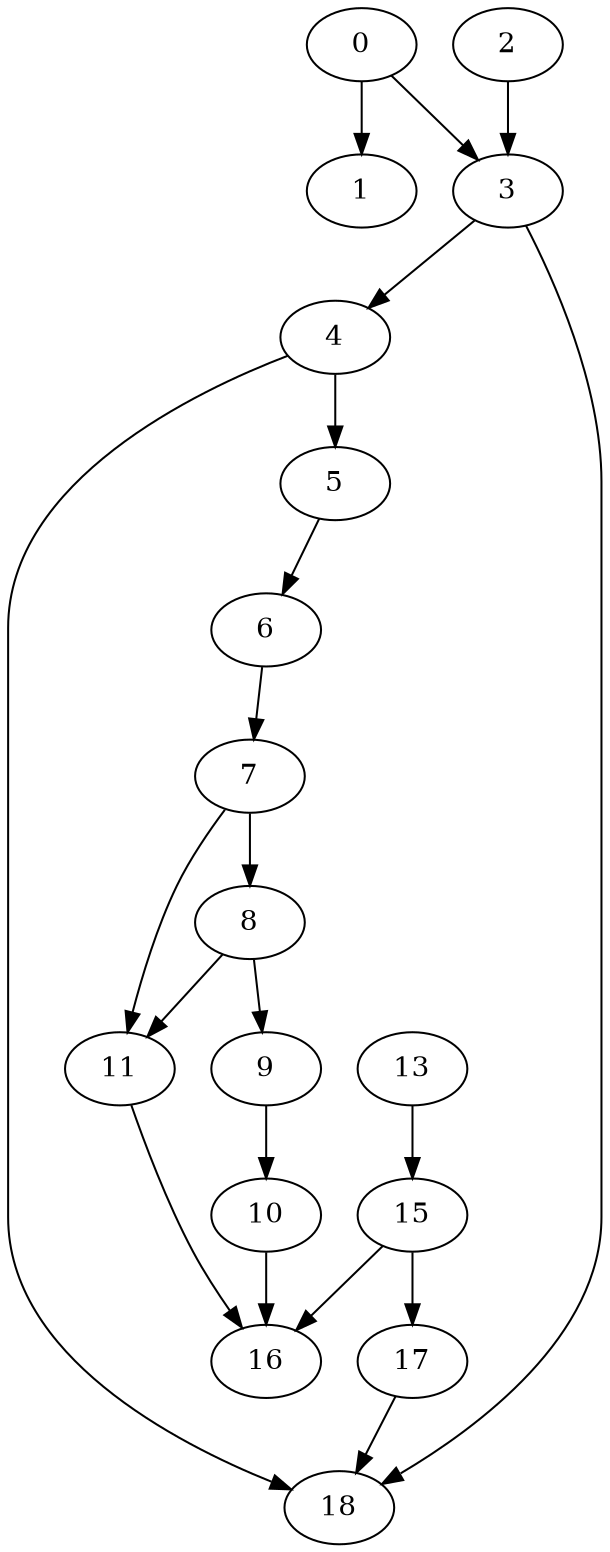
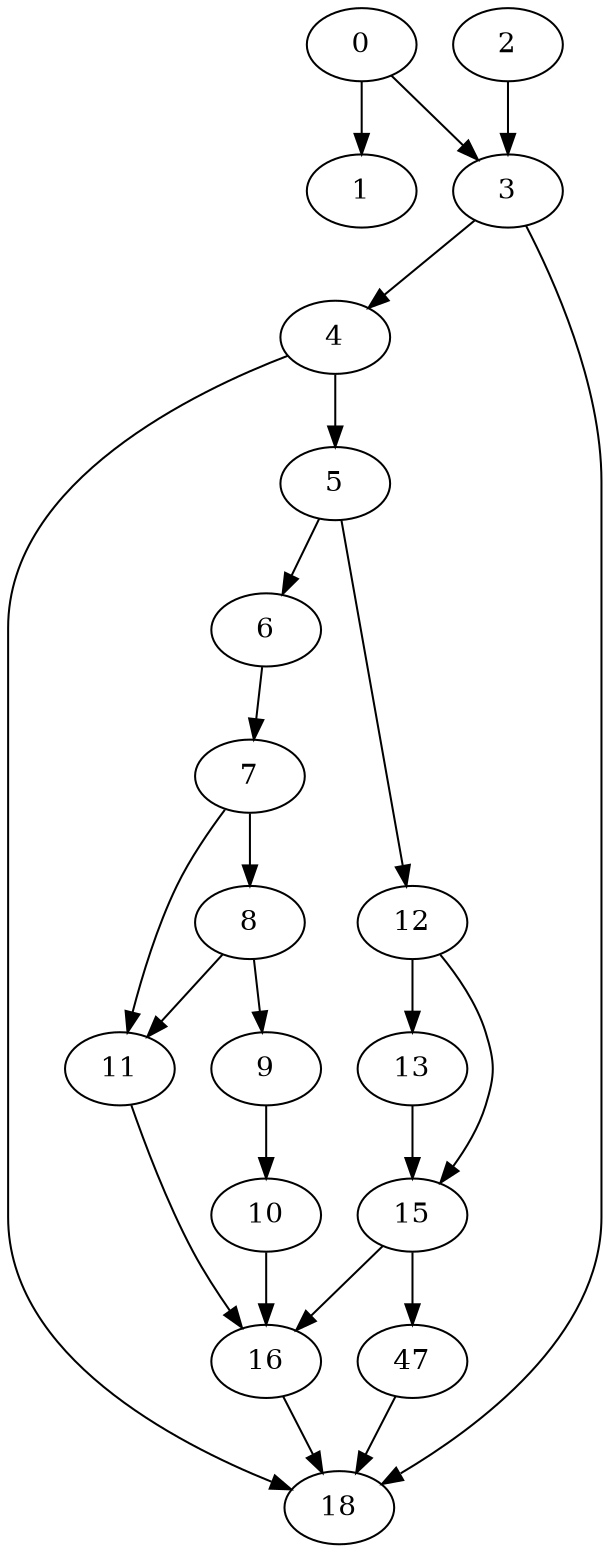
node "12": added
node "17": label "17" -> "47"
edge "16" -> "18": added
